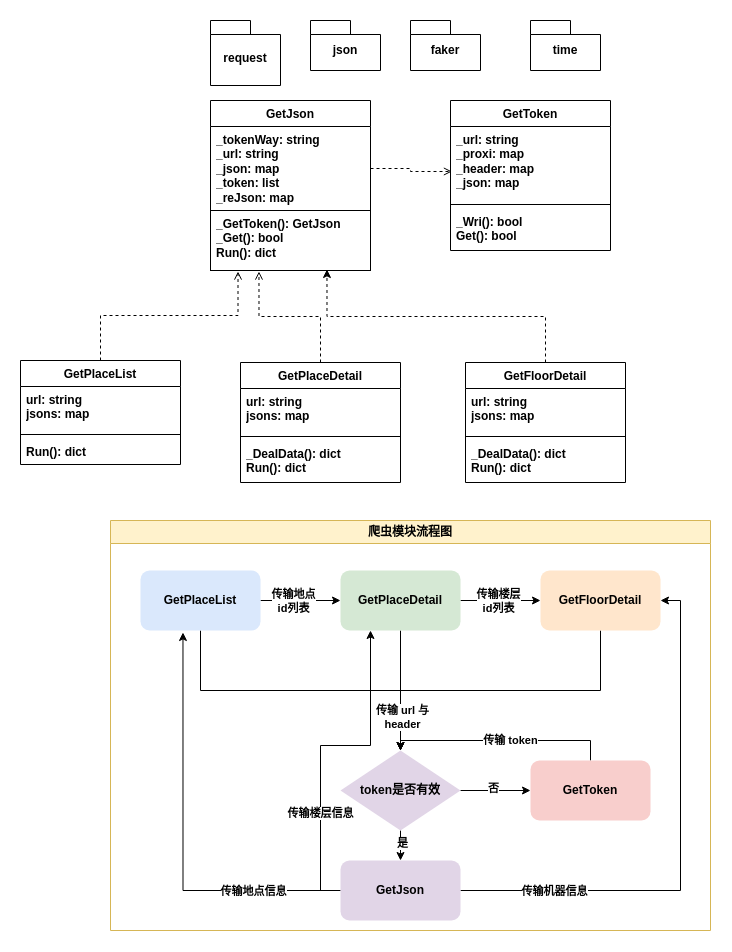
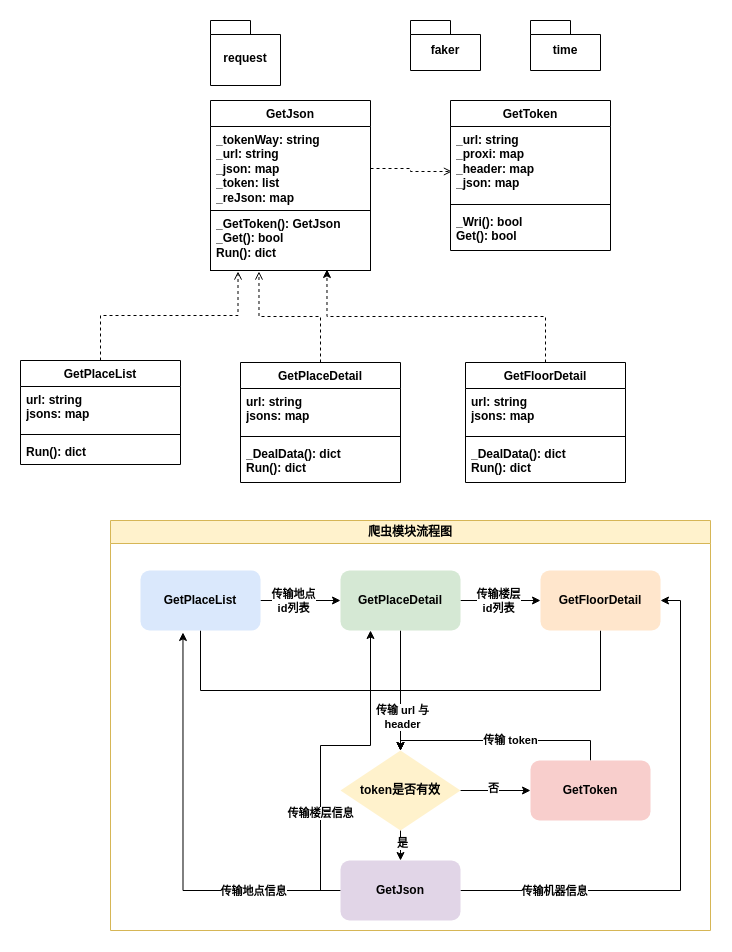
node "json": removed
node "token是否有效": fillcolor #e1d5e7 -> #fff2cc
